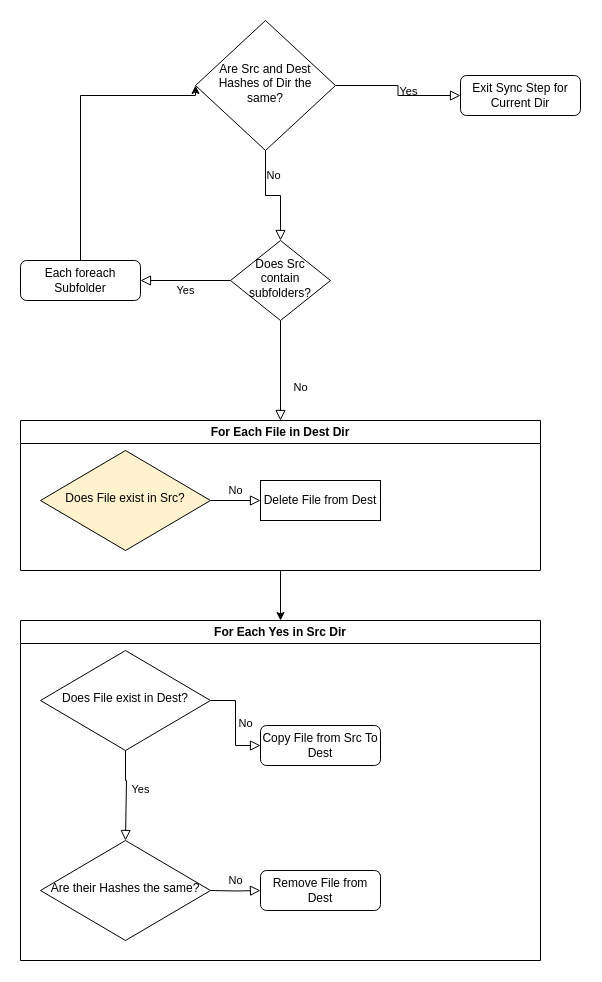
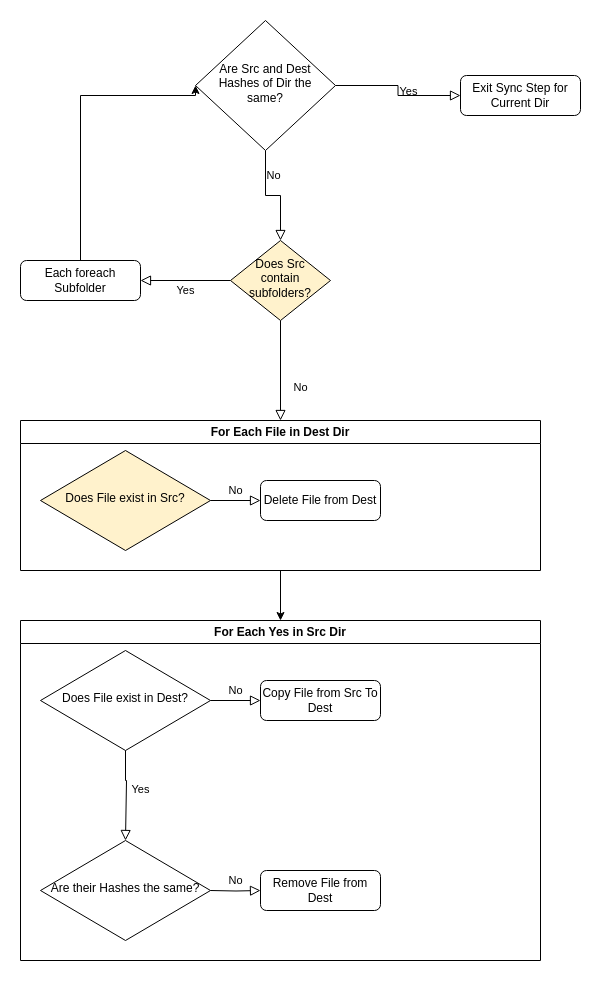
node "Does Src contain subfolders?": fillcolor #ffffff -> #fff2cc
node "Delete File from Dest": shape rectangle -> rounded rectangle
node "Copy File from Src To Dest": moved (321, 746) -> (321, 701)
